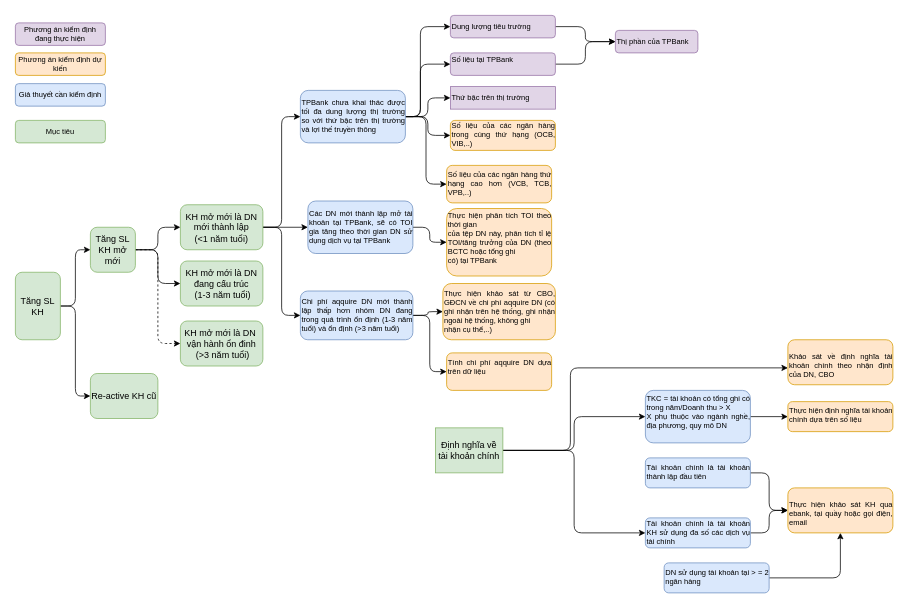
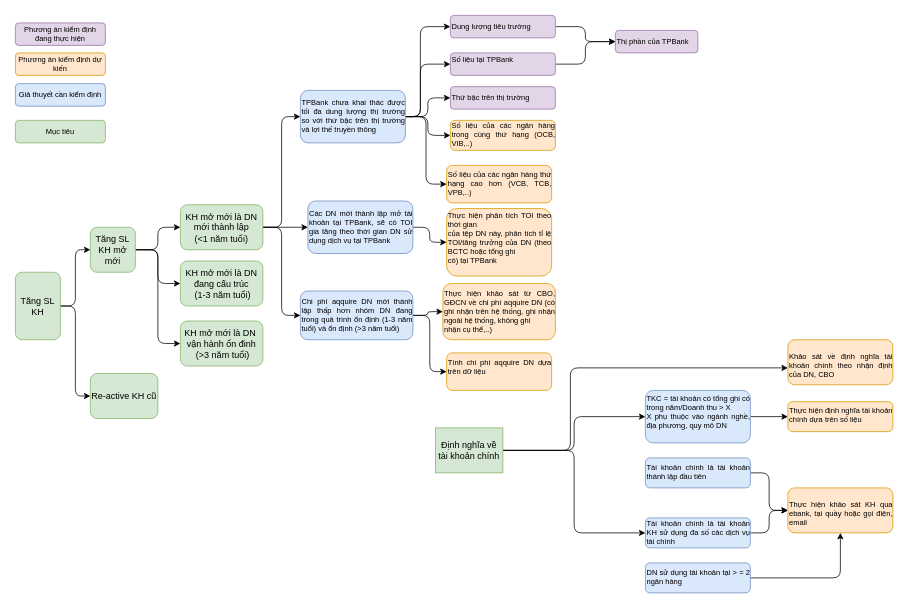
node "Thứ bậc trên thị trường": shape rectangle -> rounded rectangle
edge "Tăng SL KH mở mới" -> "KH mở mới là DN vận hành ổn đinh (>3 năm tuổi)": style dashed -> solid
node "DN sử dụng tài khoản tại > = 2 ngân hàng": moved (717, 578) -> (698, 578)
